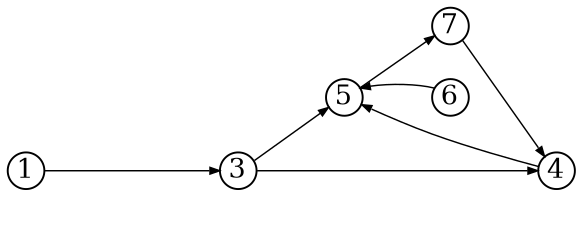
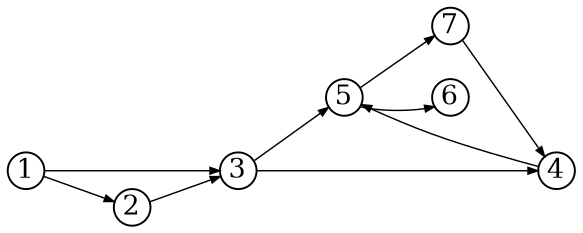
edge "6" -> "5": reversed
node "2": added
